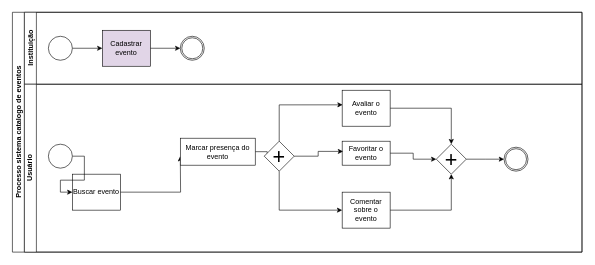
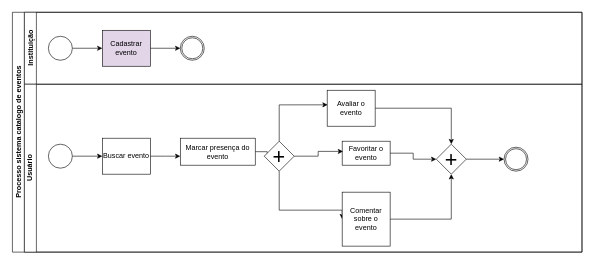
node "Avaliar o evento": moved (366, 108) -> (351, 108)
node "Buscar evento": moved (96, 192) -> (126, 156)
node "Comentar sobre o evento": size 48x36 -> 48x54
